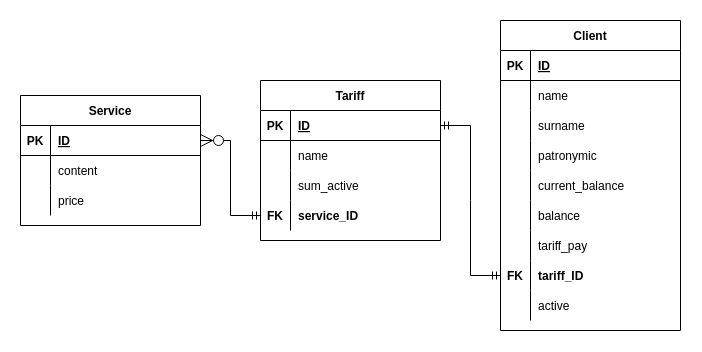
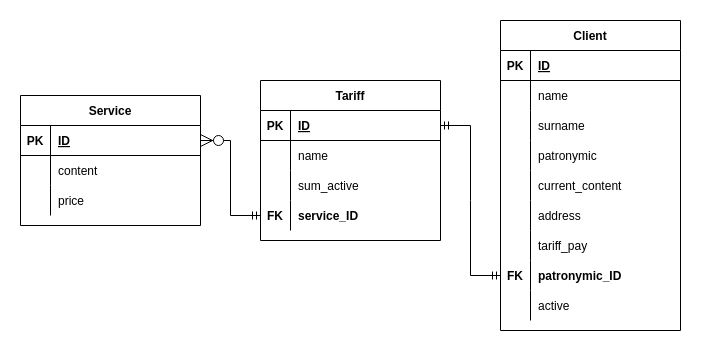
node "current_balance": label "current_balance" -> "current_content"
node "balance": label "balance" -> "address"
node "tariff_ID": label "tariff_ID" -> "patronymic_ID"
